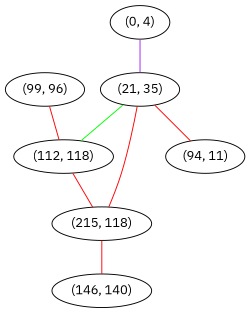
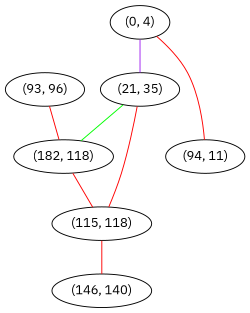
node "(99, 96)": label "(99, 96)" -> "(93, 96)"
edge "(21, 35)" -- "(94, 11)": now "(0, 4)" -- "(94, 11)"
node "(112, 118)": label "(112, 118)" -> "(182, 118)"
node "(215, 118)": label "(215, 118)" -> "(115, 118)"
